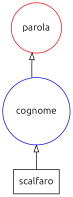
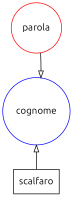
edge "cognome" -> "parola": reversed
